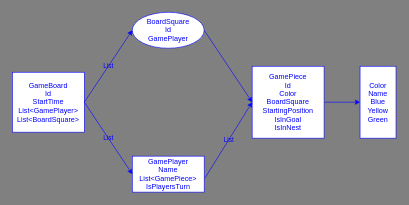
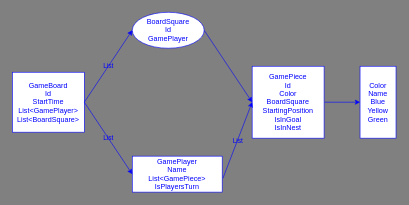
node "GamePlayer Name List<GamePiece> IsPlayersTurn": size 72x36 -> 90x36
